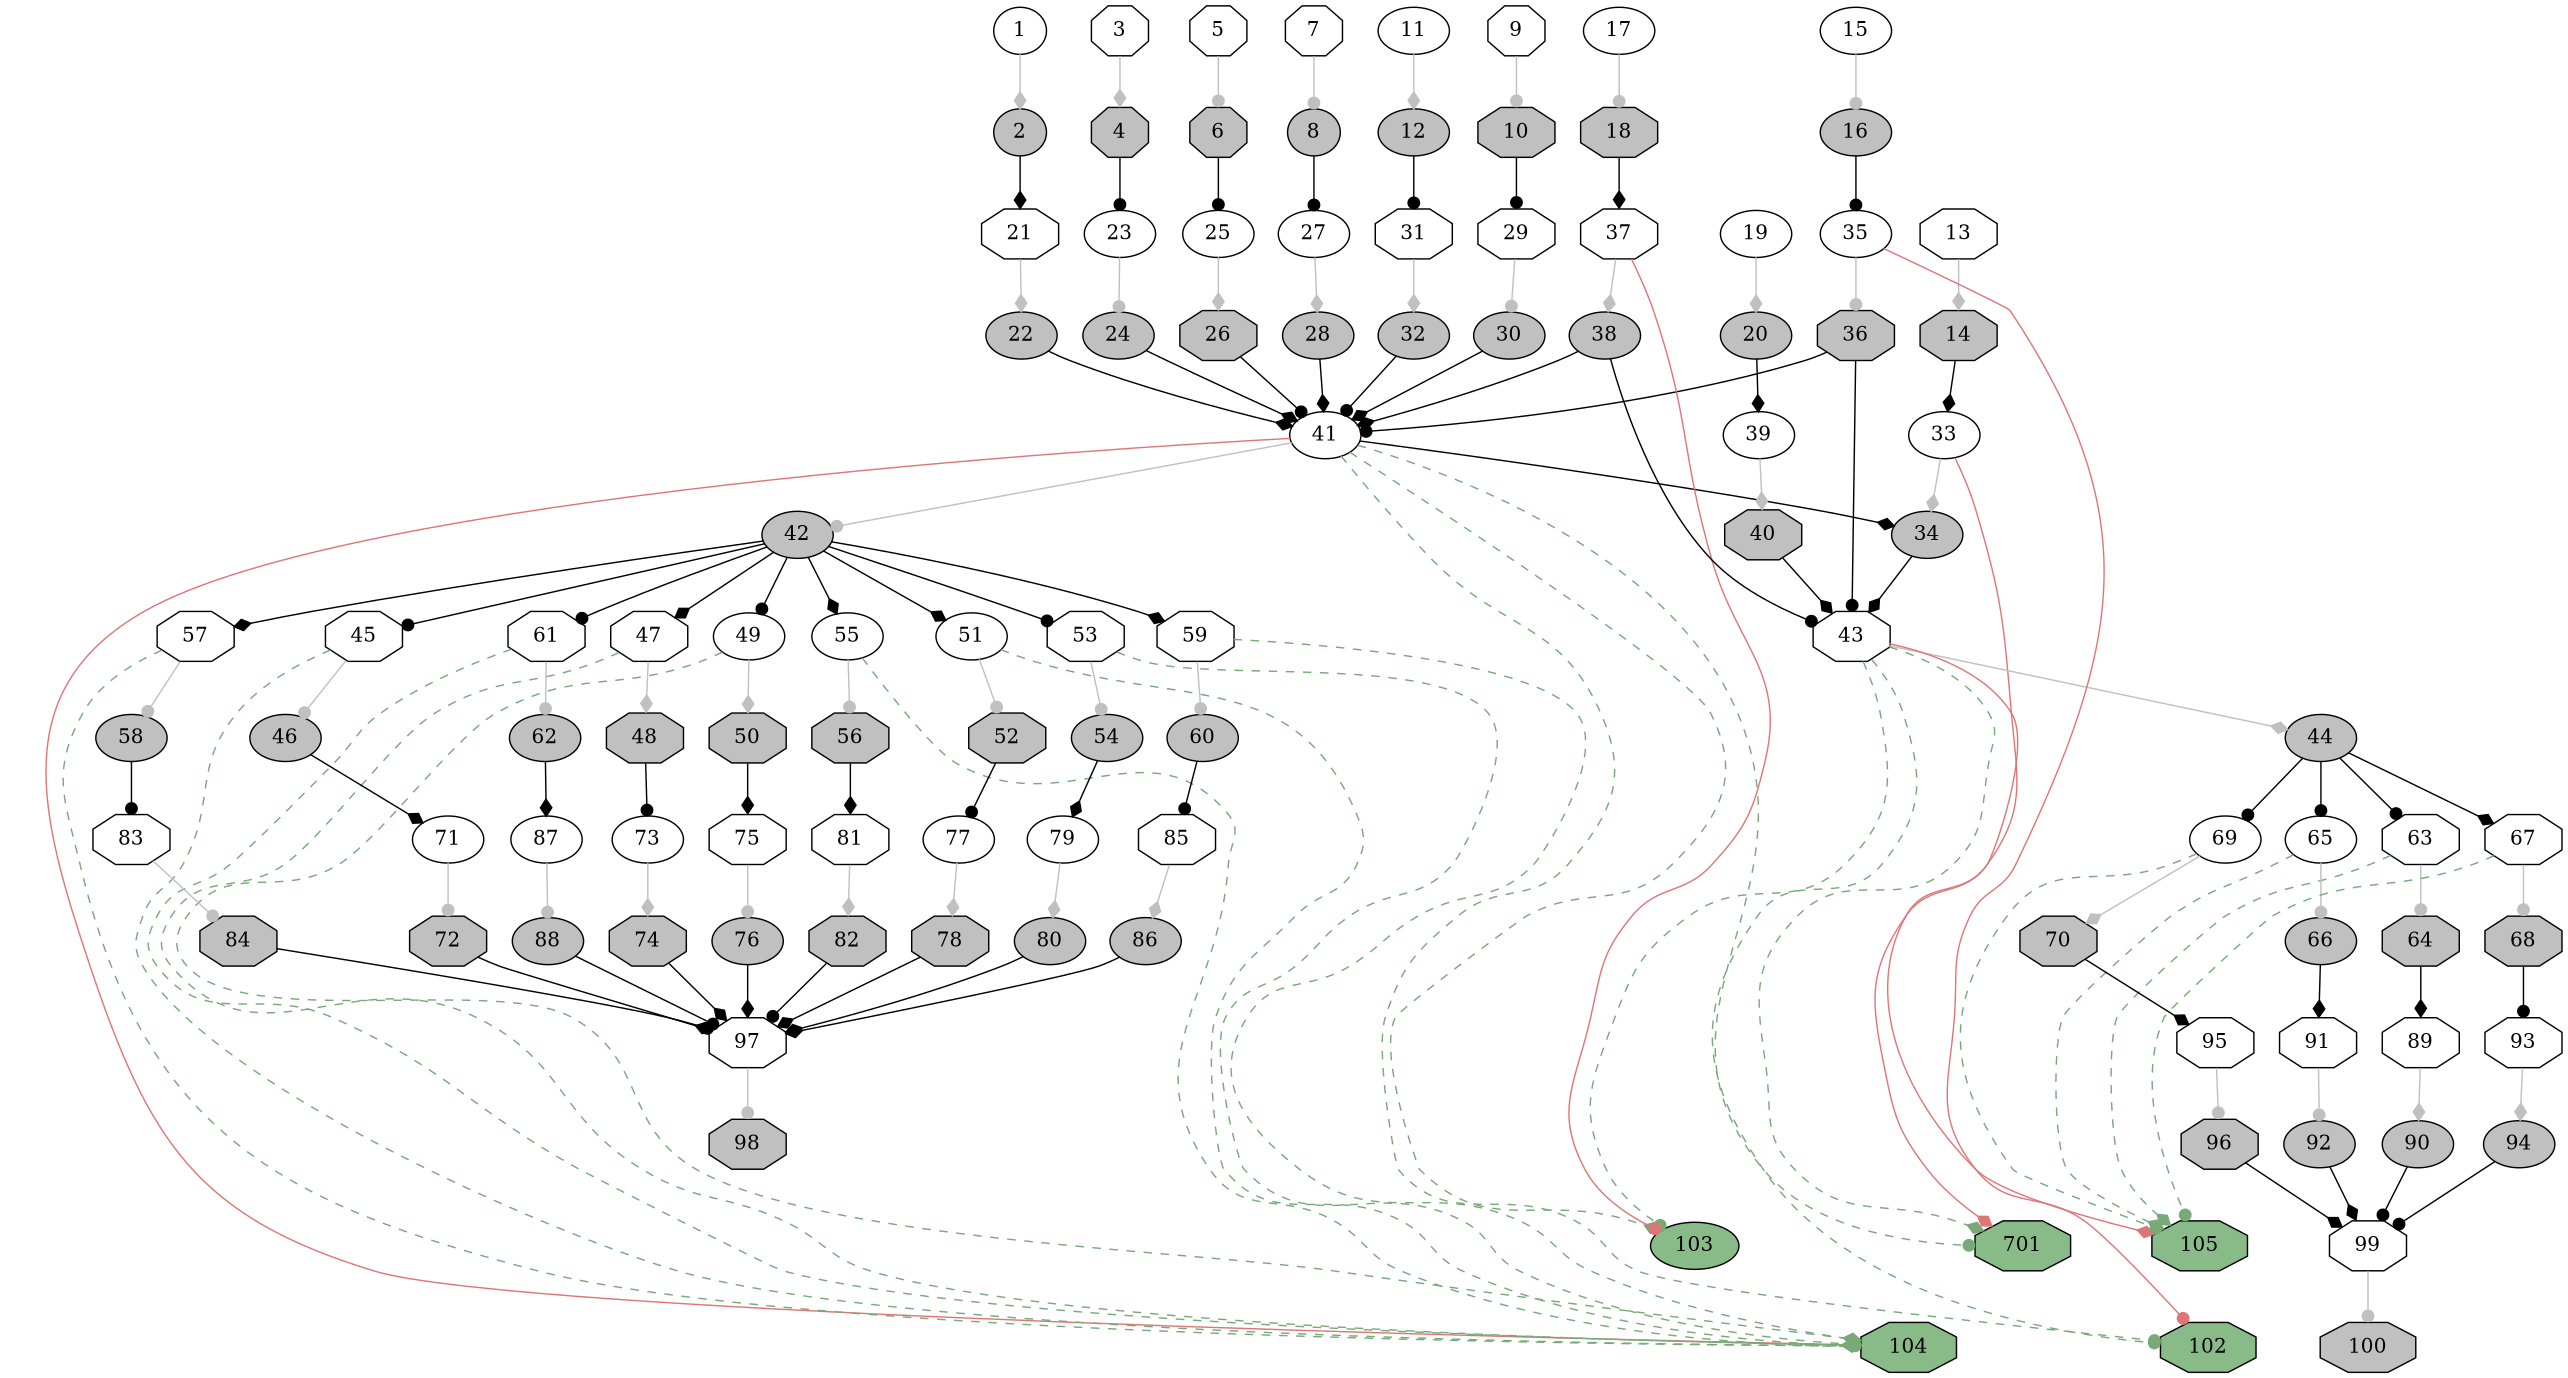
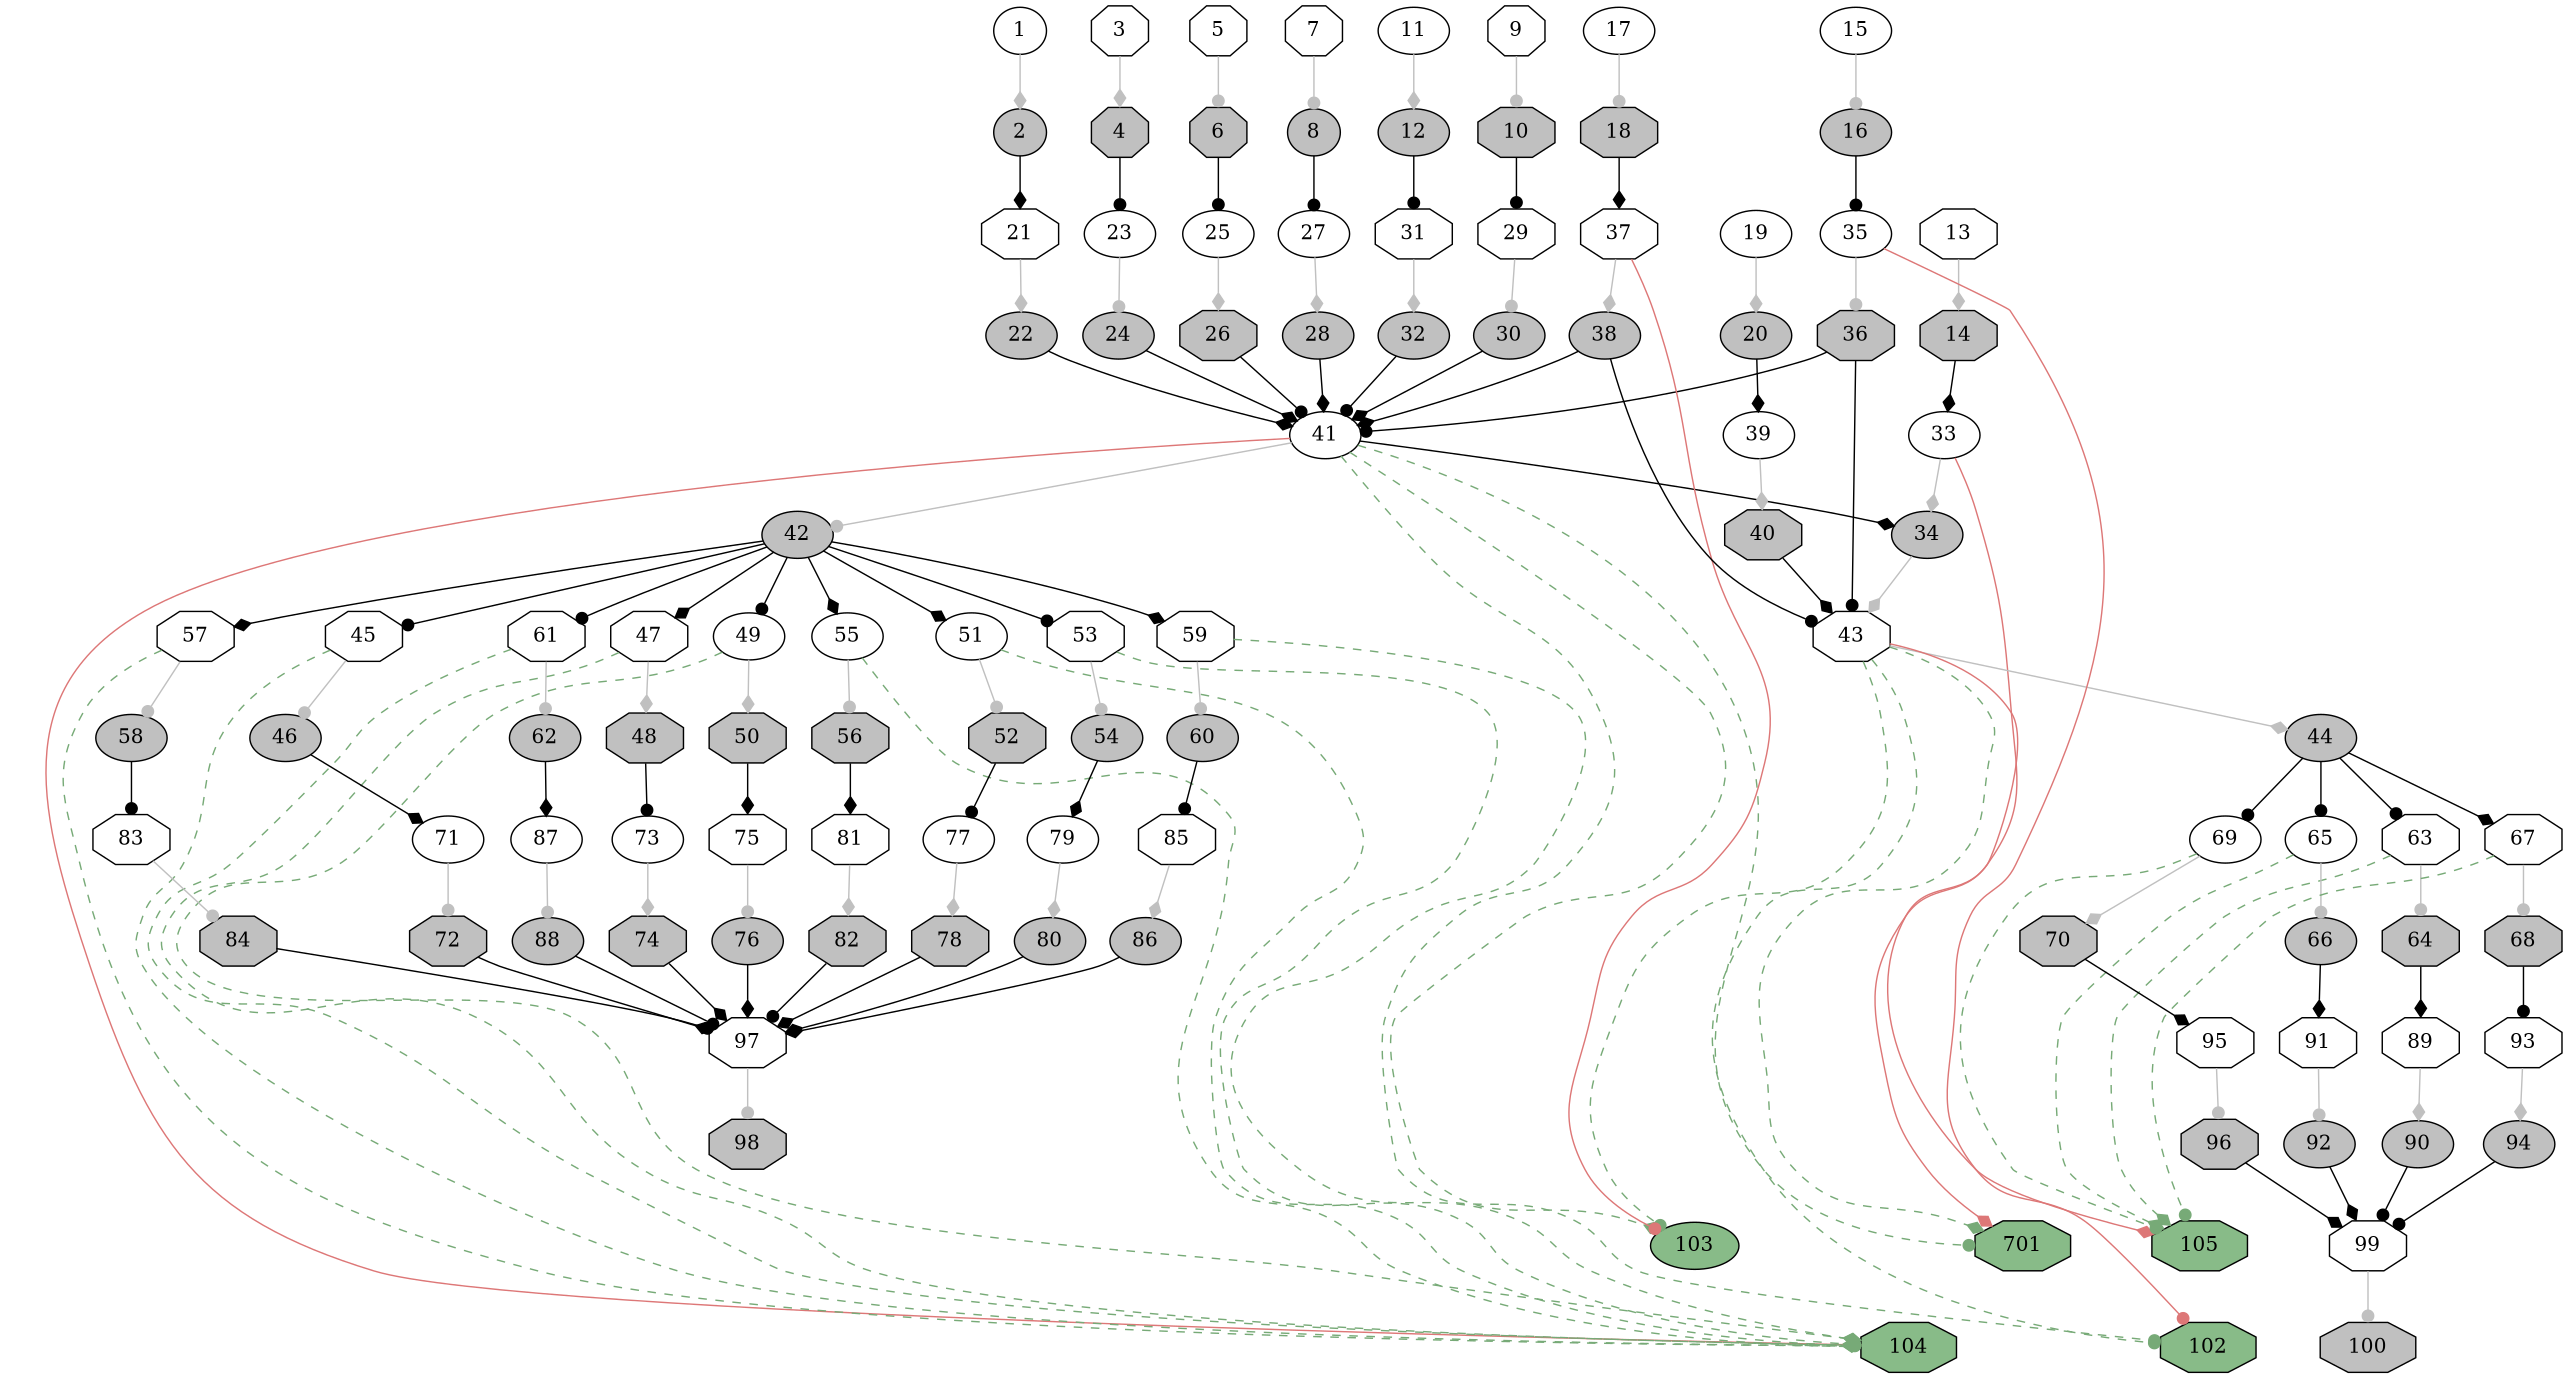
edge "34" -> "43": color black -> gray
